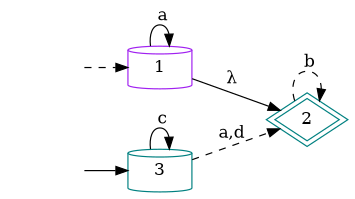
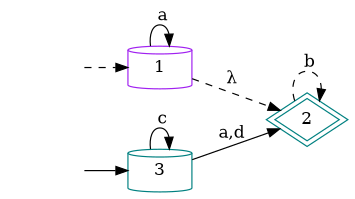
edge "1" -> "2": style solid -> dashed
edge "3" -> "2": style dashed -> solid
